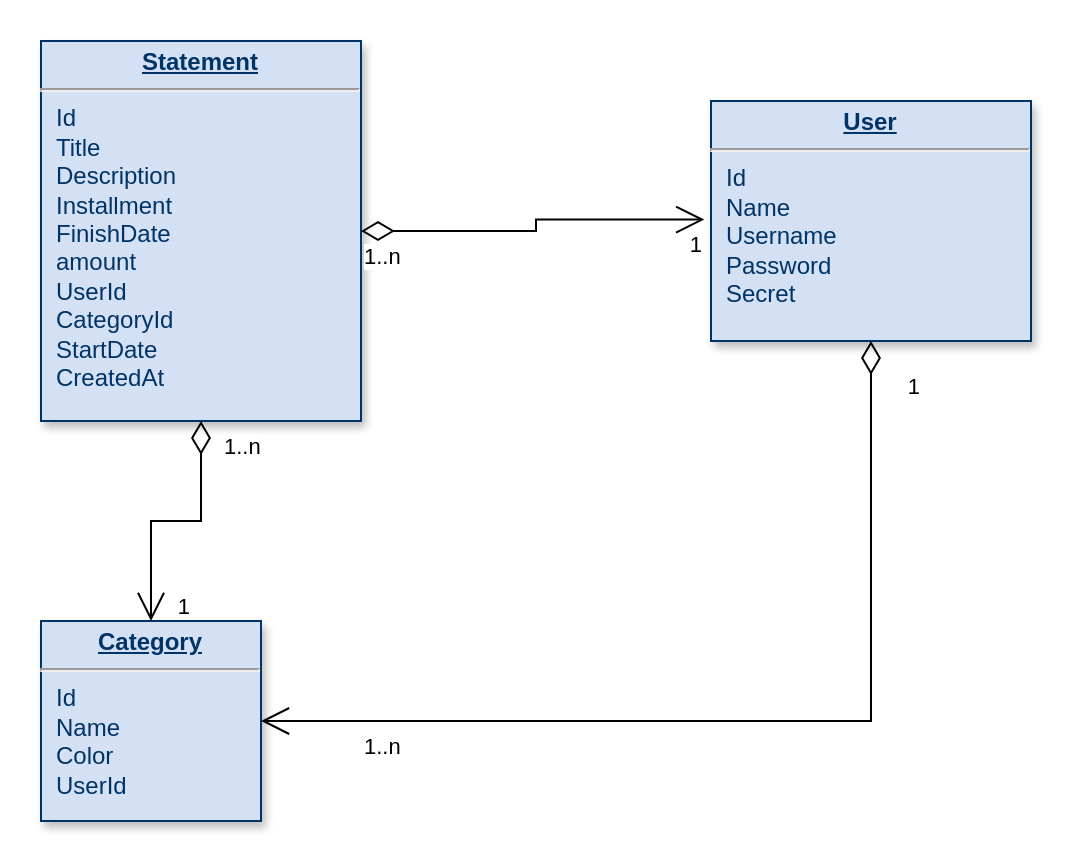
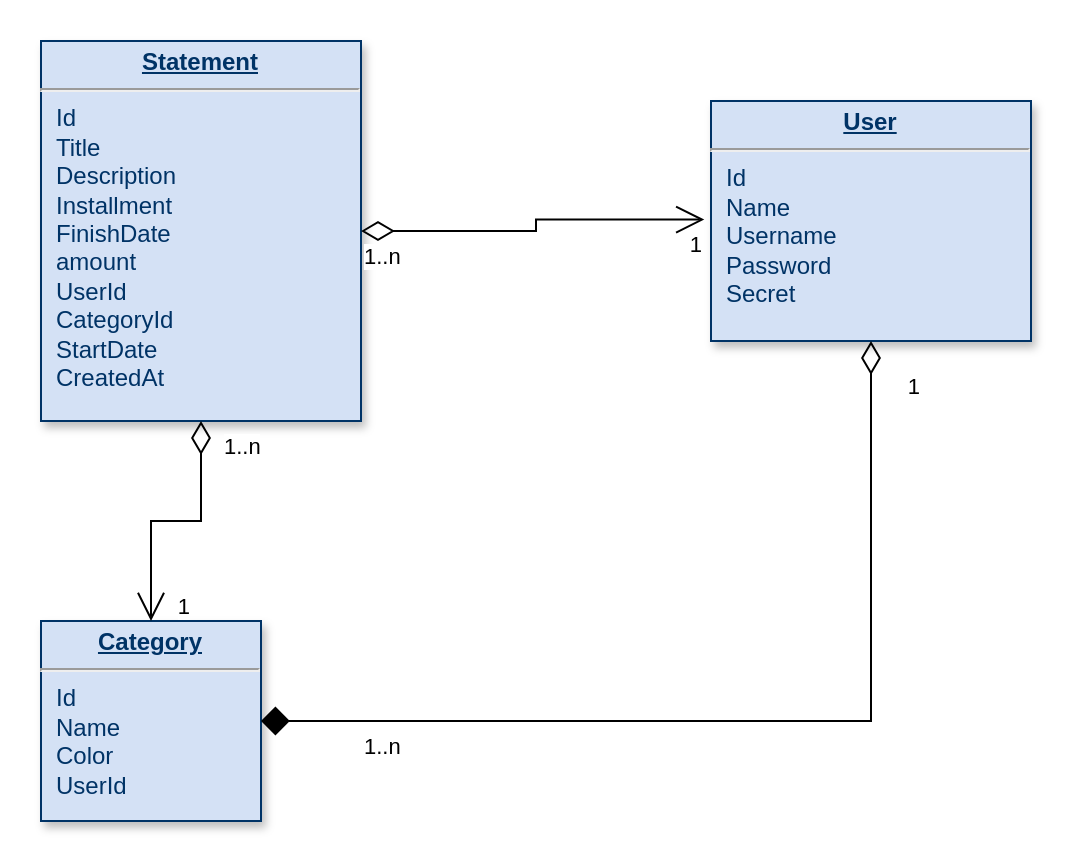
edge "User Id Name Username Password Secret" -- "Category Id Name Color UserId": arrowhead open -> diamond
